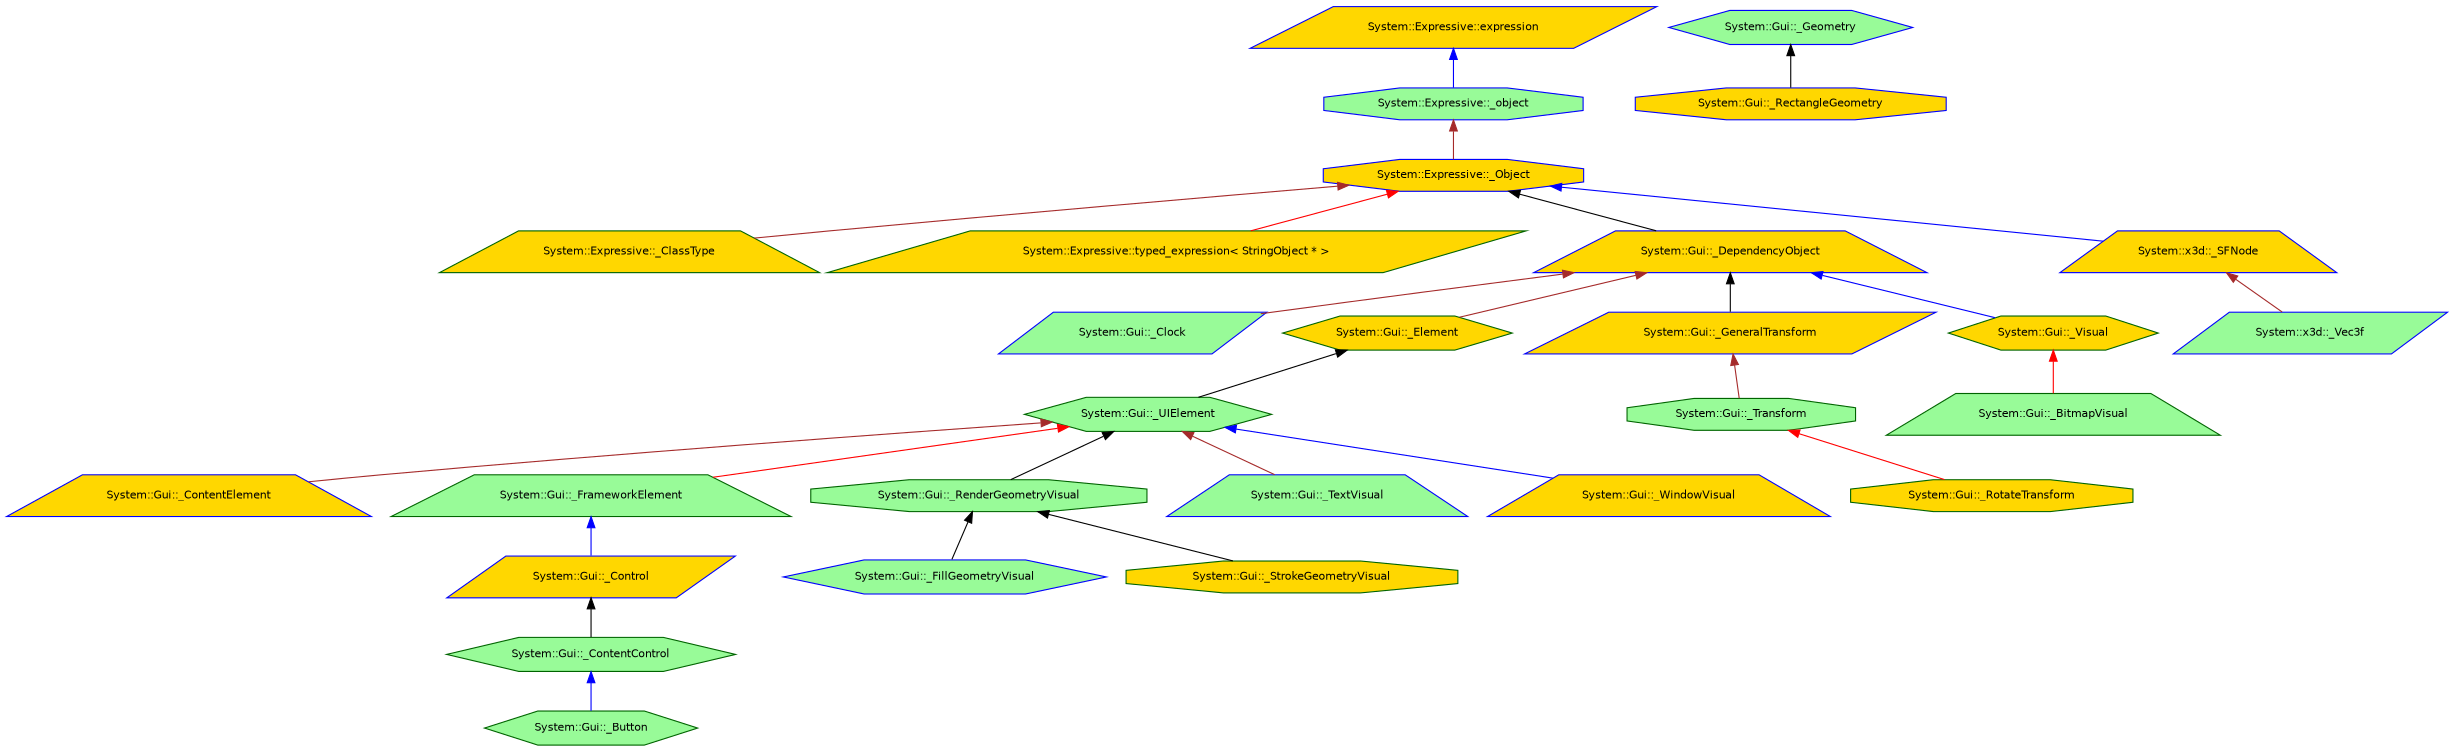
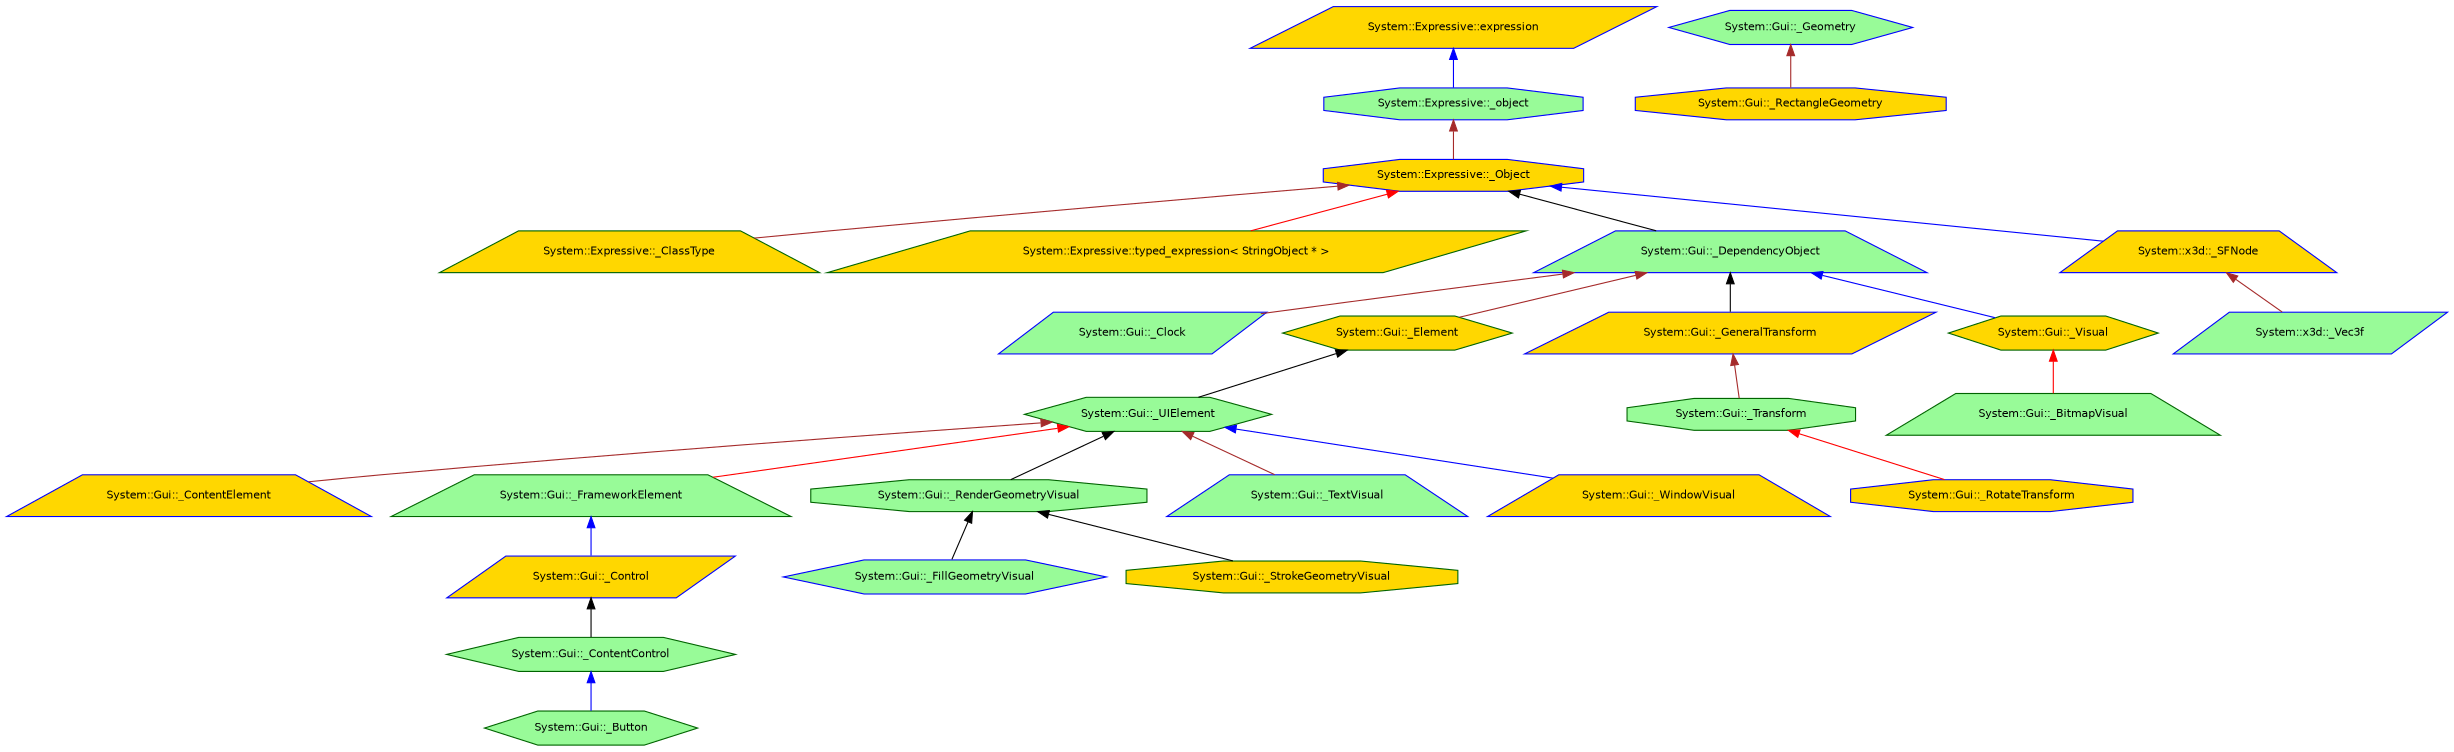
edge "System::Gui::_RectangleGeometry" -> "System::Gui::_Geometry": color black -> brown
node "System::Gui::_DependencyObject": fillcolor gold -> palegreen
node "System::Gui::_RotateTransform": color darkgreen -> blue
